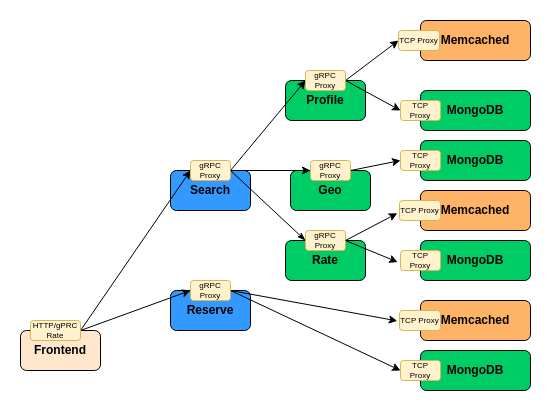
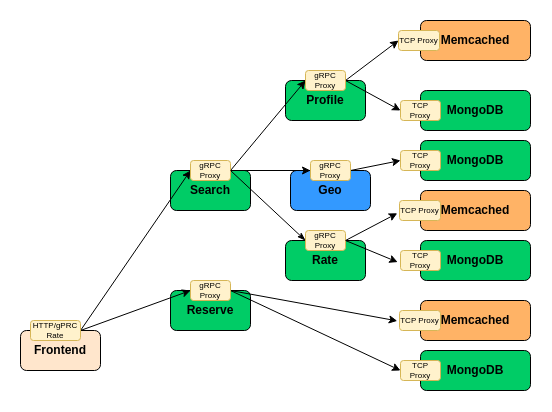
node "Search": fillcolor #3399ff -> #00cc66
node "Geo": fillcolor #00cc66 -> #3399ff
node "Reserve": fillcolor #3399ff -> #00cc66
